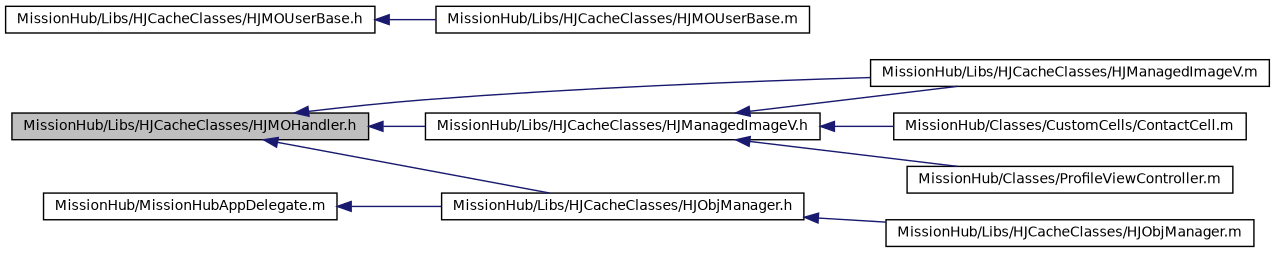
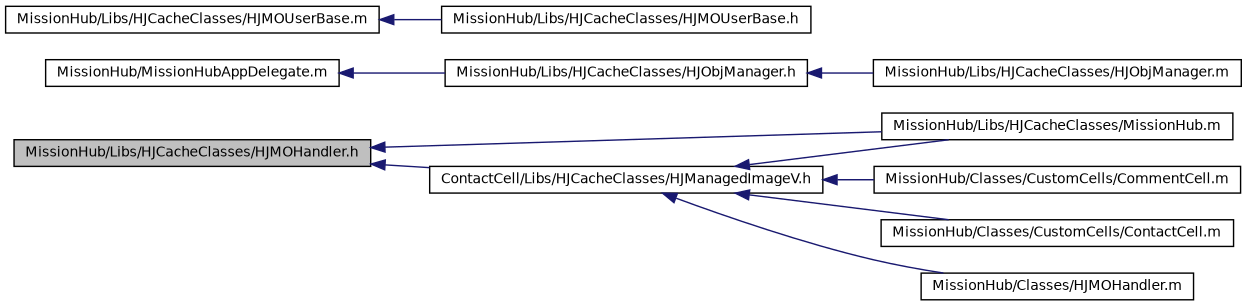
edge "MissionHub/Libs/HJCacheClasses/HJMOUserBase.m" -> "MissionHub/Libs/HJCacheClasses/HJMOUserBase.h": reversed
node "MissionHub/Libs/HJCacheClasses/HJManagedImageV.m": label "MissionHub/Libs/HJCacheClasses/HJManagedImageV.m" -> "MissionHub/Libs/HJCacheClasses/MissionHub.m"
node "MissionHub/Libs/HJCacheClasses/HJManagedImageV.h": label "MissionHub/Libs/HJCacheClasses/HJManagedImageV.h" -> "ContactCell/Libs/HJCacheClasses/HJManagedImageV.h"
edge "MissionHub/Libs/HJCacheClasses/HJObjManager.h" -> "MissionHub/Libs/HJCacheClasses/HJMOHandler.h": removed
node "MissionHub/Classes/CustomCells/CommentCell.m": added
node "MissionHub/Classes/ProfileViewController.m": label "MissionHub/Classes/ProfileViewController.m" -> "MissionHub/Classes/HJMOHandler.m"
